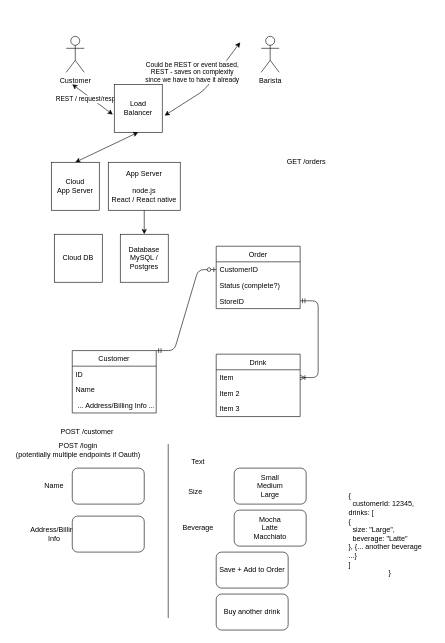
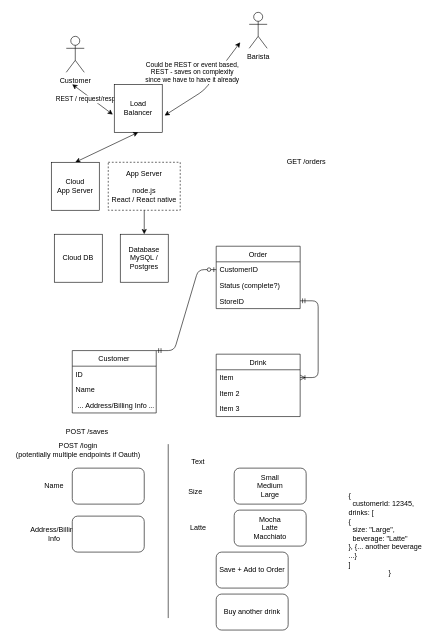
node "Barista": moved (270, 54) -> (258, 30)
node "App Server node.js React / React native": style solid -> dashed
node "POST /customer": label "POST /customer" -> "POST /saves"
node "Beverage": label "Beverage" -> "Latte"
